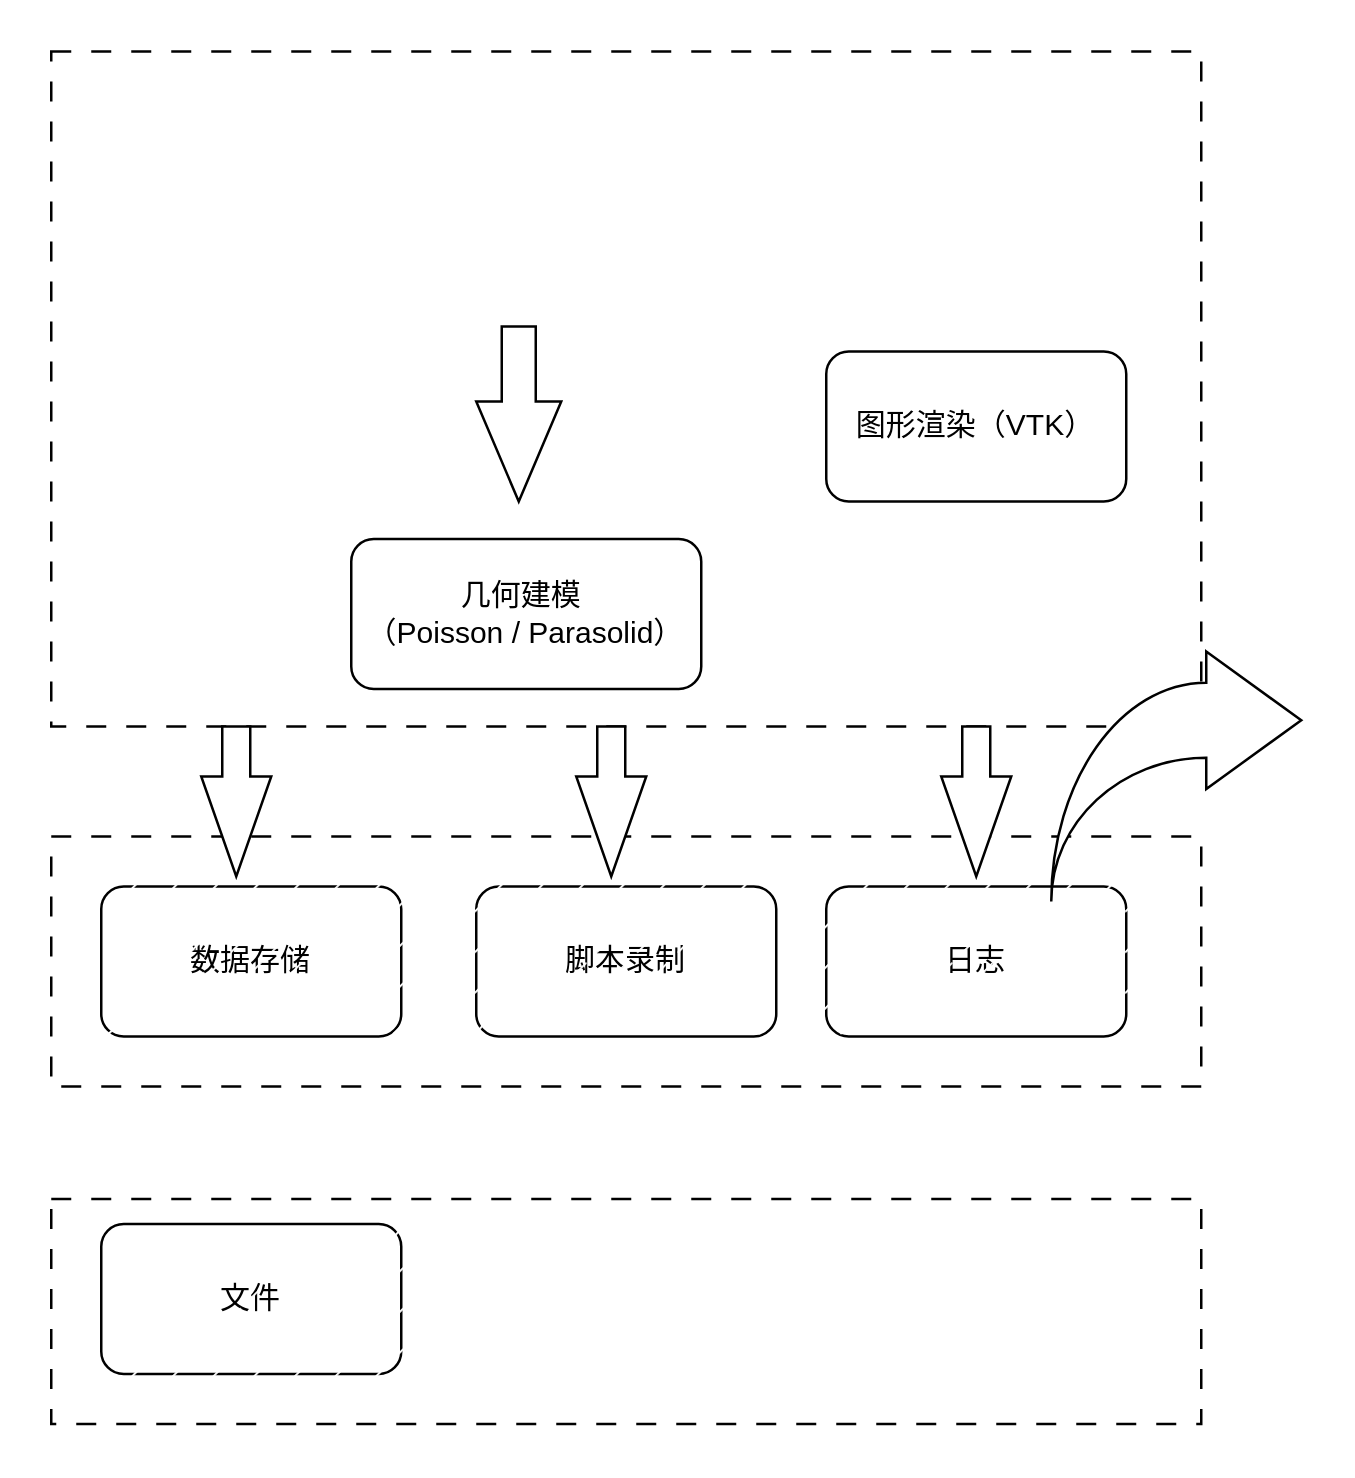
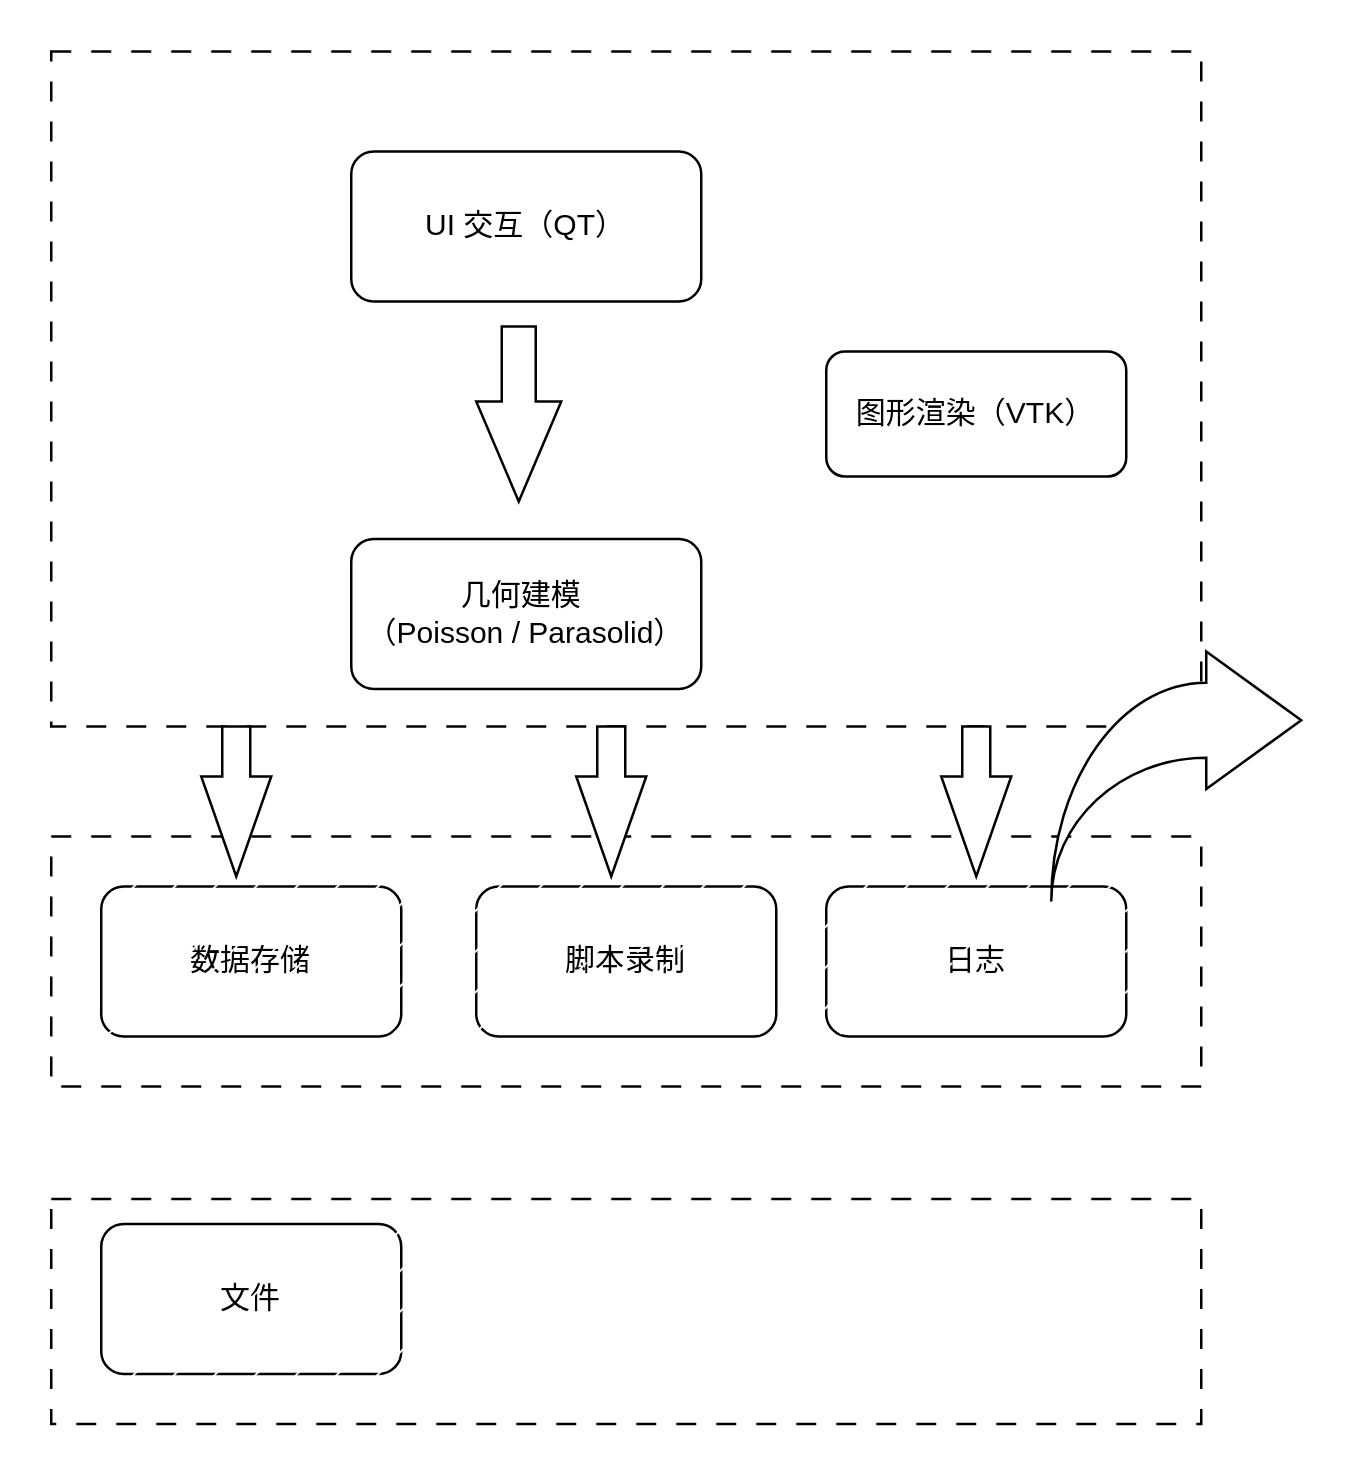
node "UI 交互（QT）": added
node "图形渲染（VTK）": size 300x150 -> 300x125
